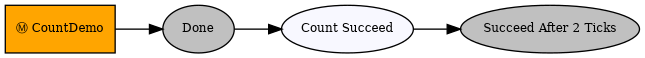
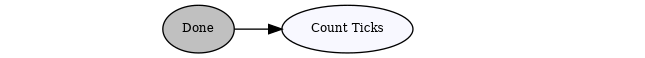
node "Ⓜ CountDemo": removed
node "Count Succeed": label "Count Succeed" -> "Count Ticks"
node "Succeed After 2 Ticks": removed
